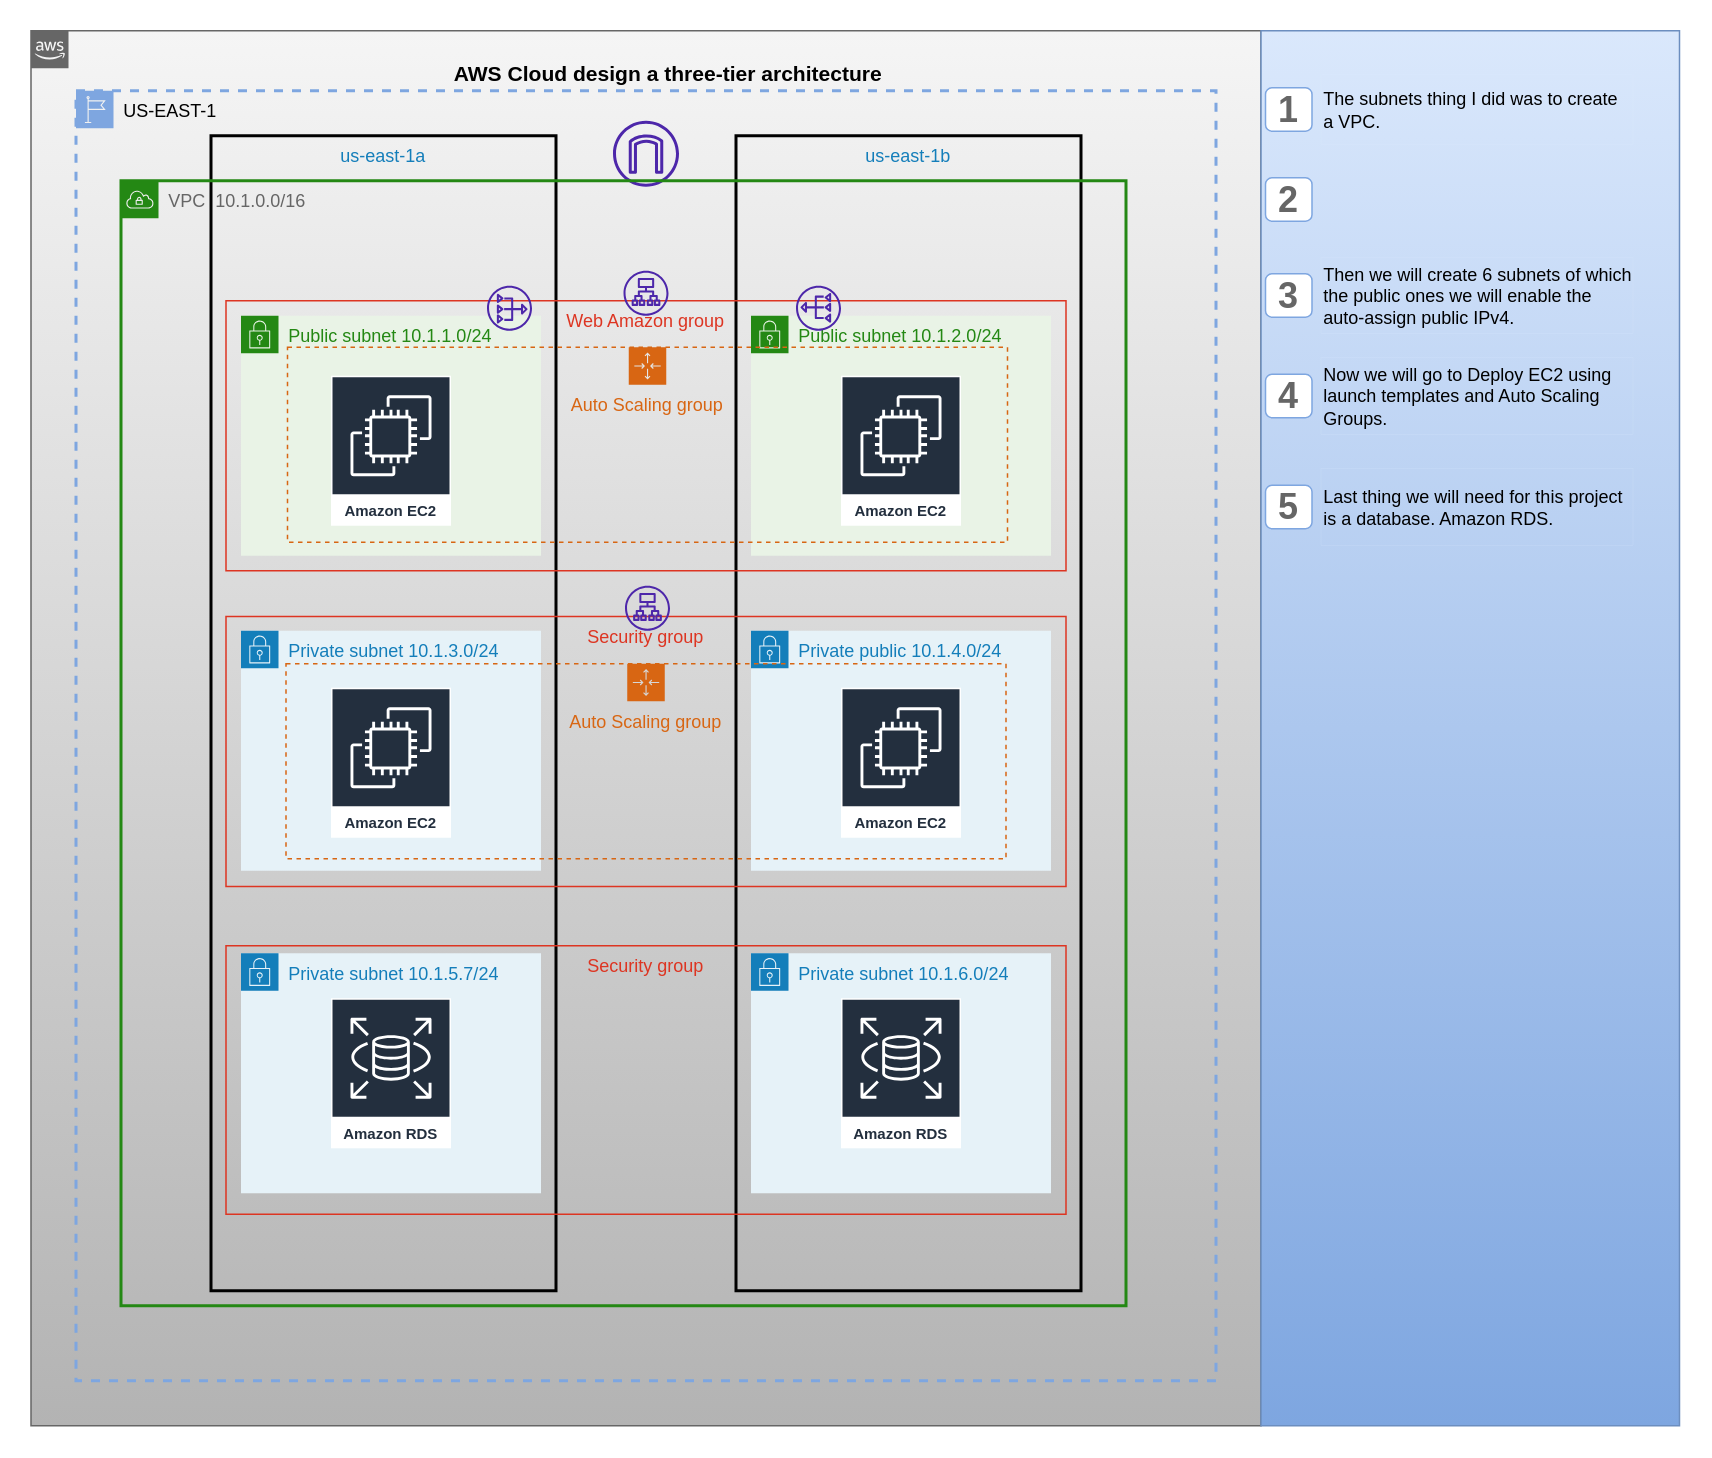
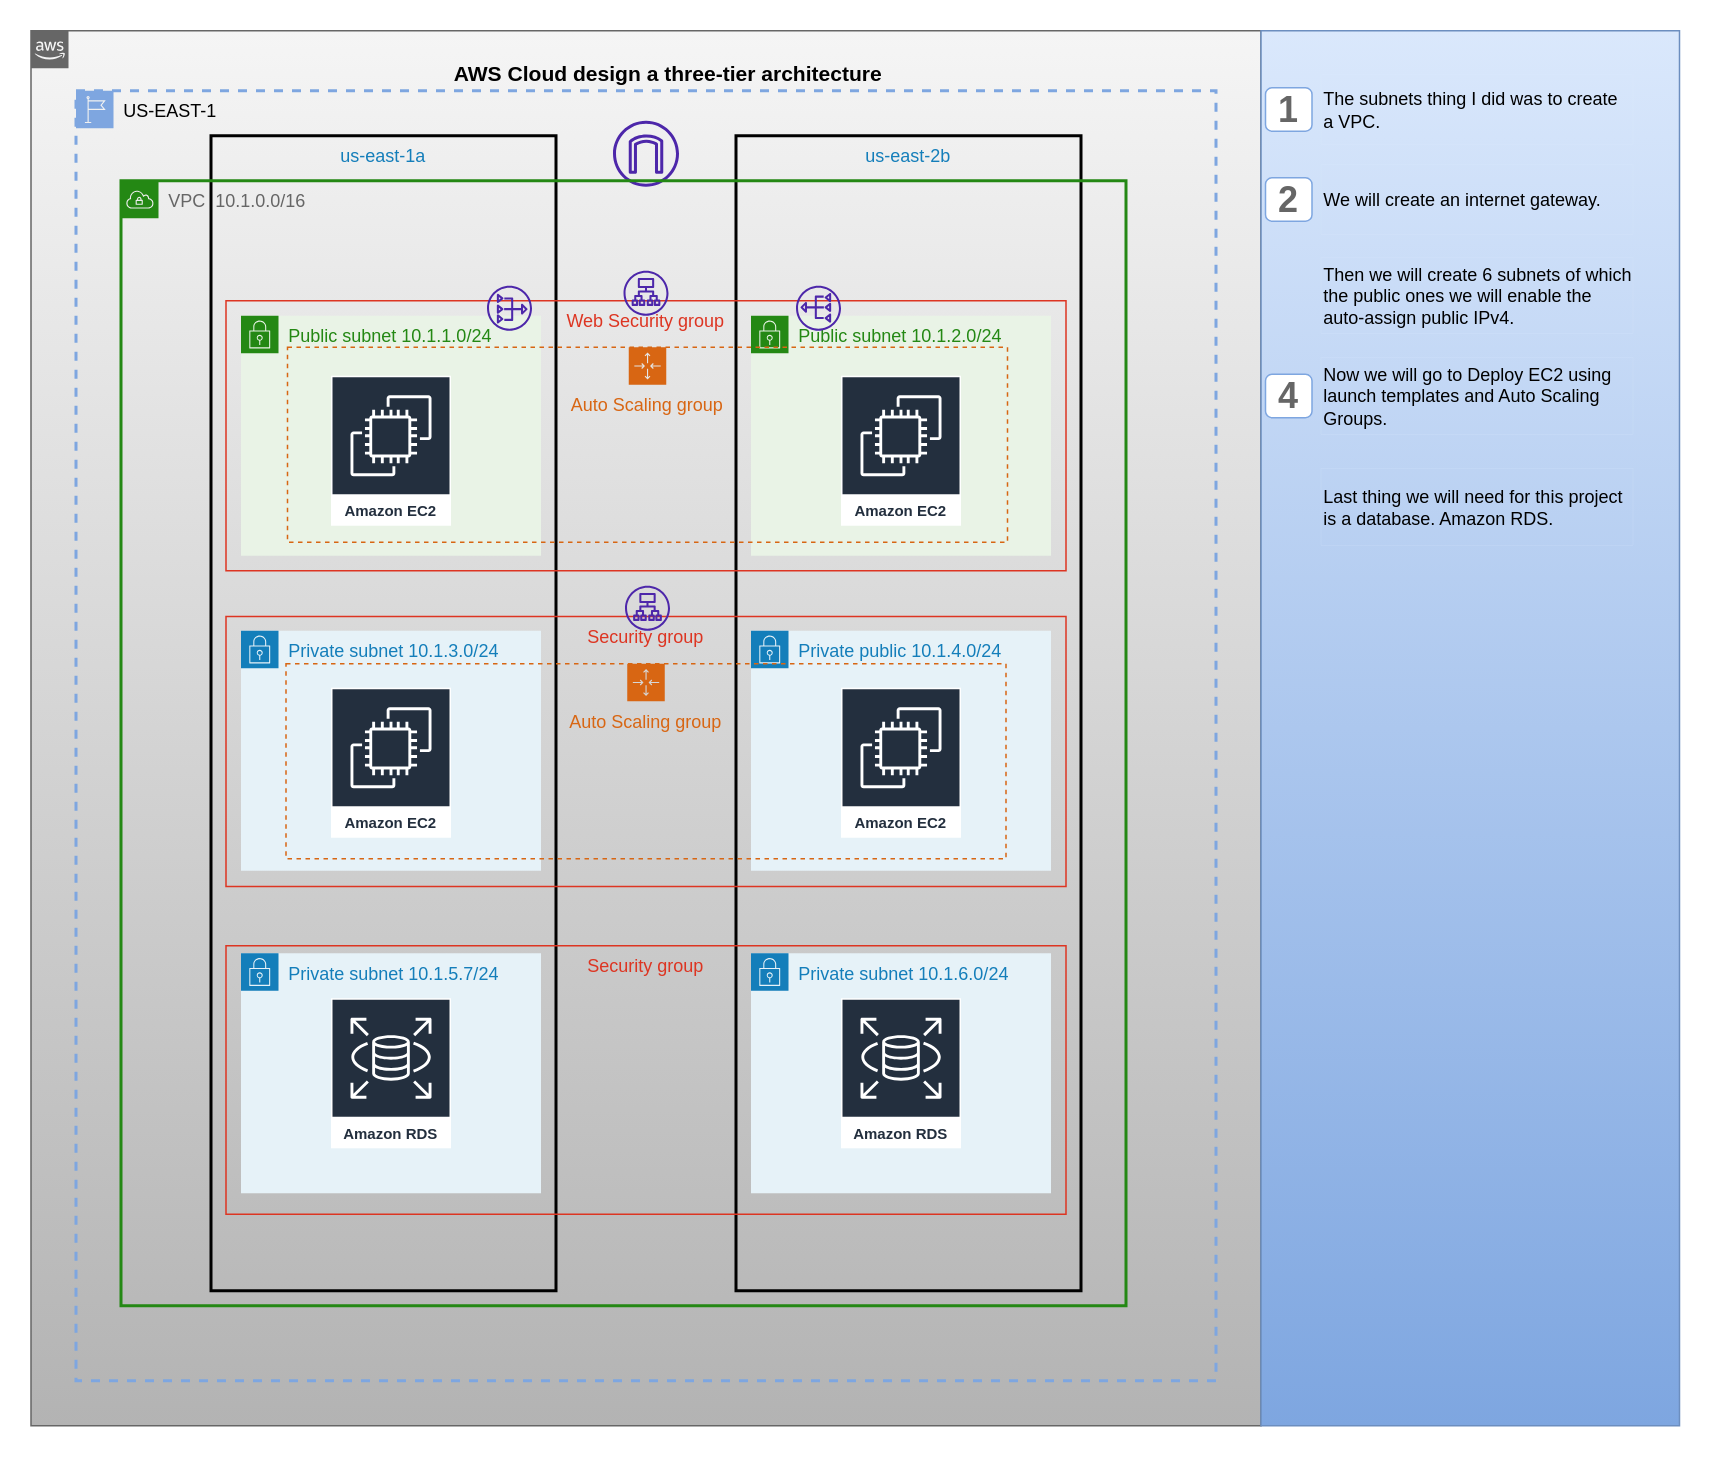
node "us-east-1b": label "us-east-1b" -> "us-east-2b"
node "We will create an internet gateway.": added
node "3": removed
node "Web Amazon group": label "Web Amazon group" -> "Web Security group"
node "5": removed
